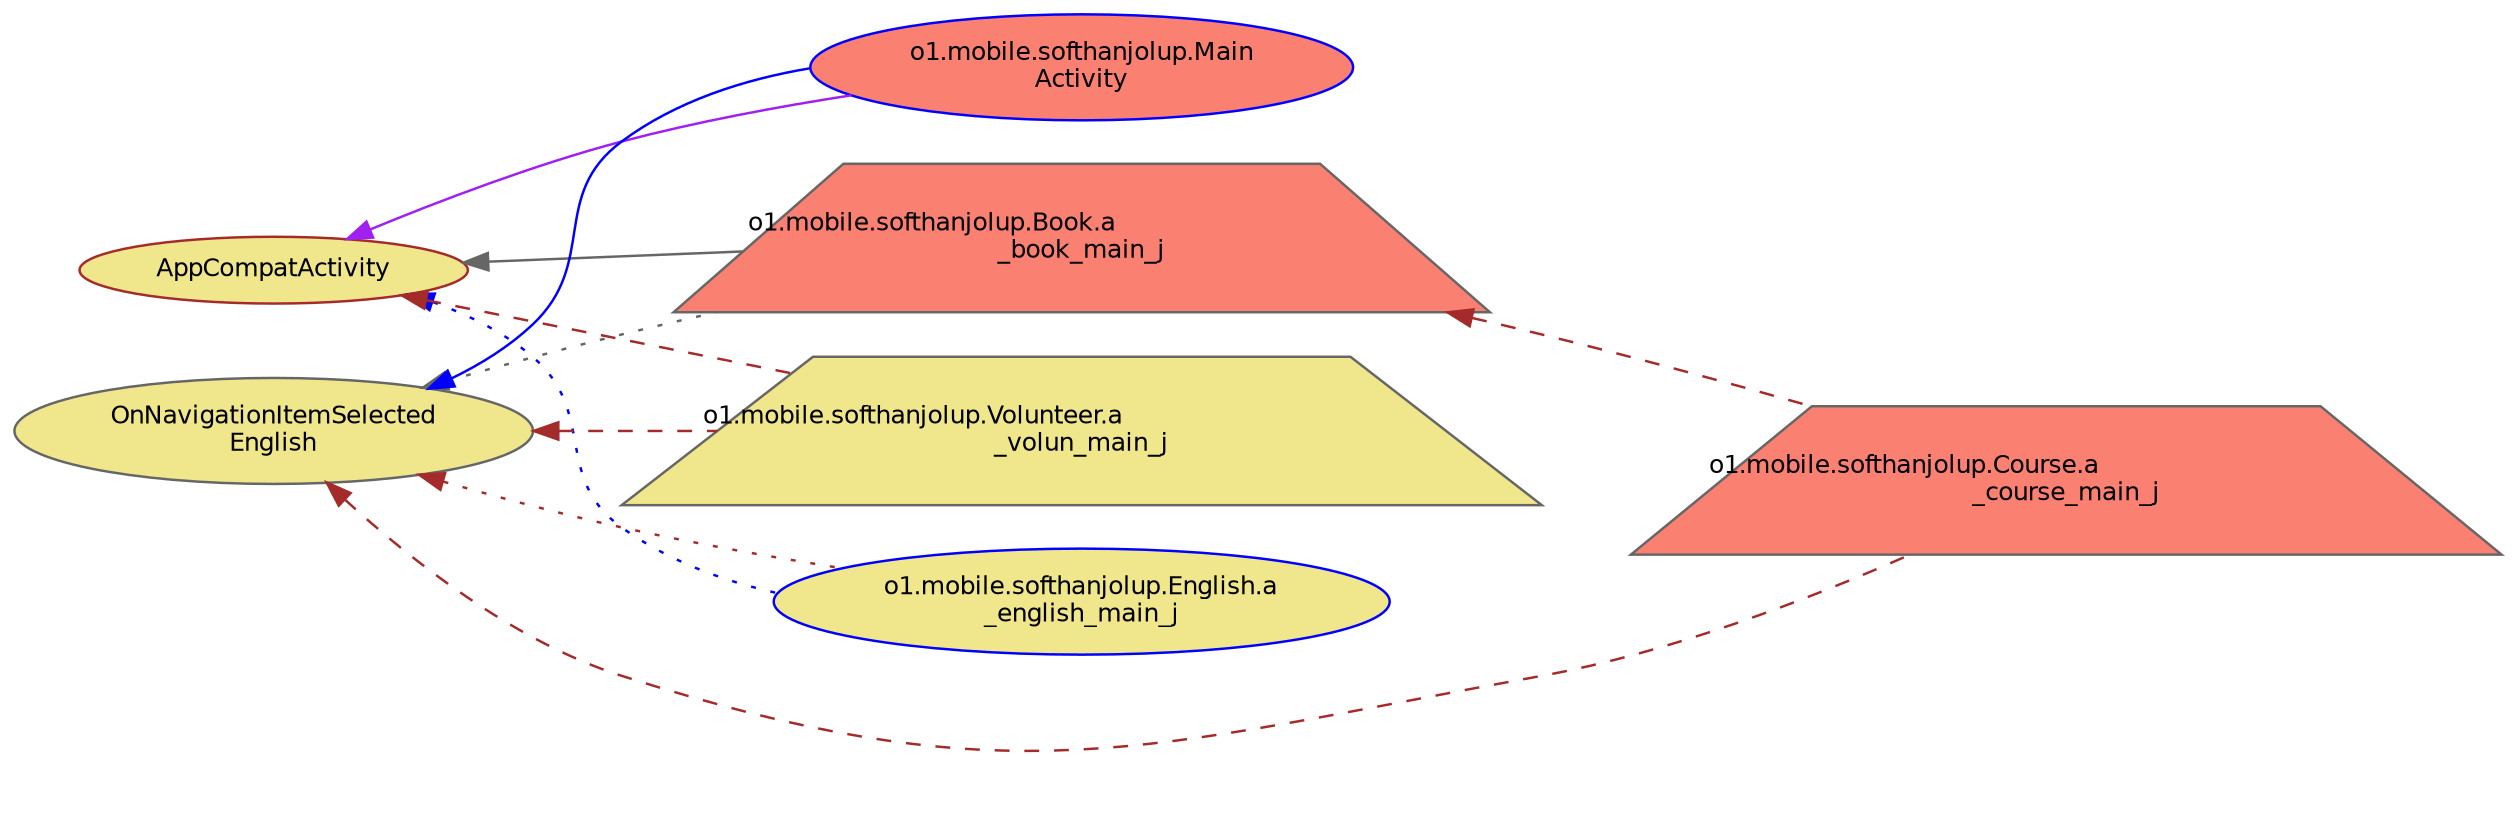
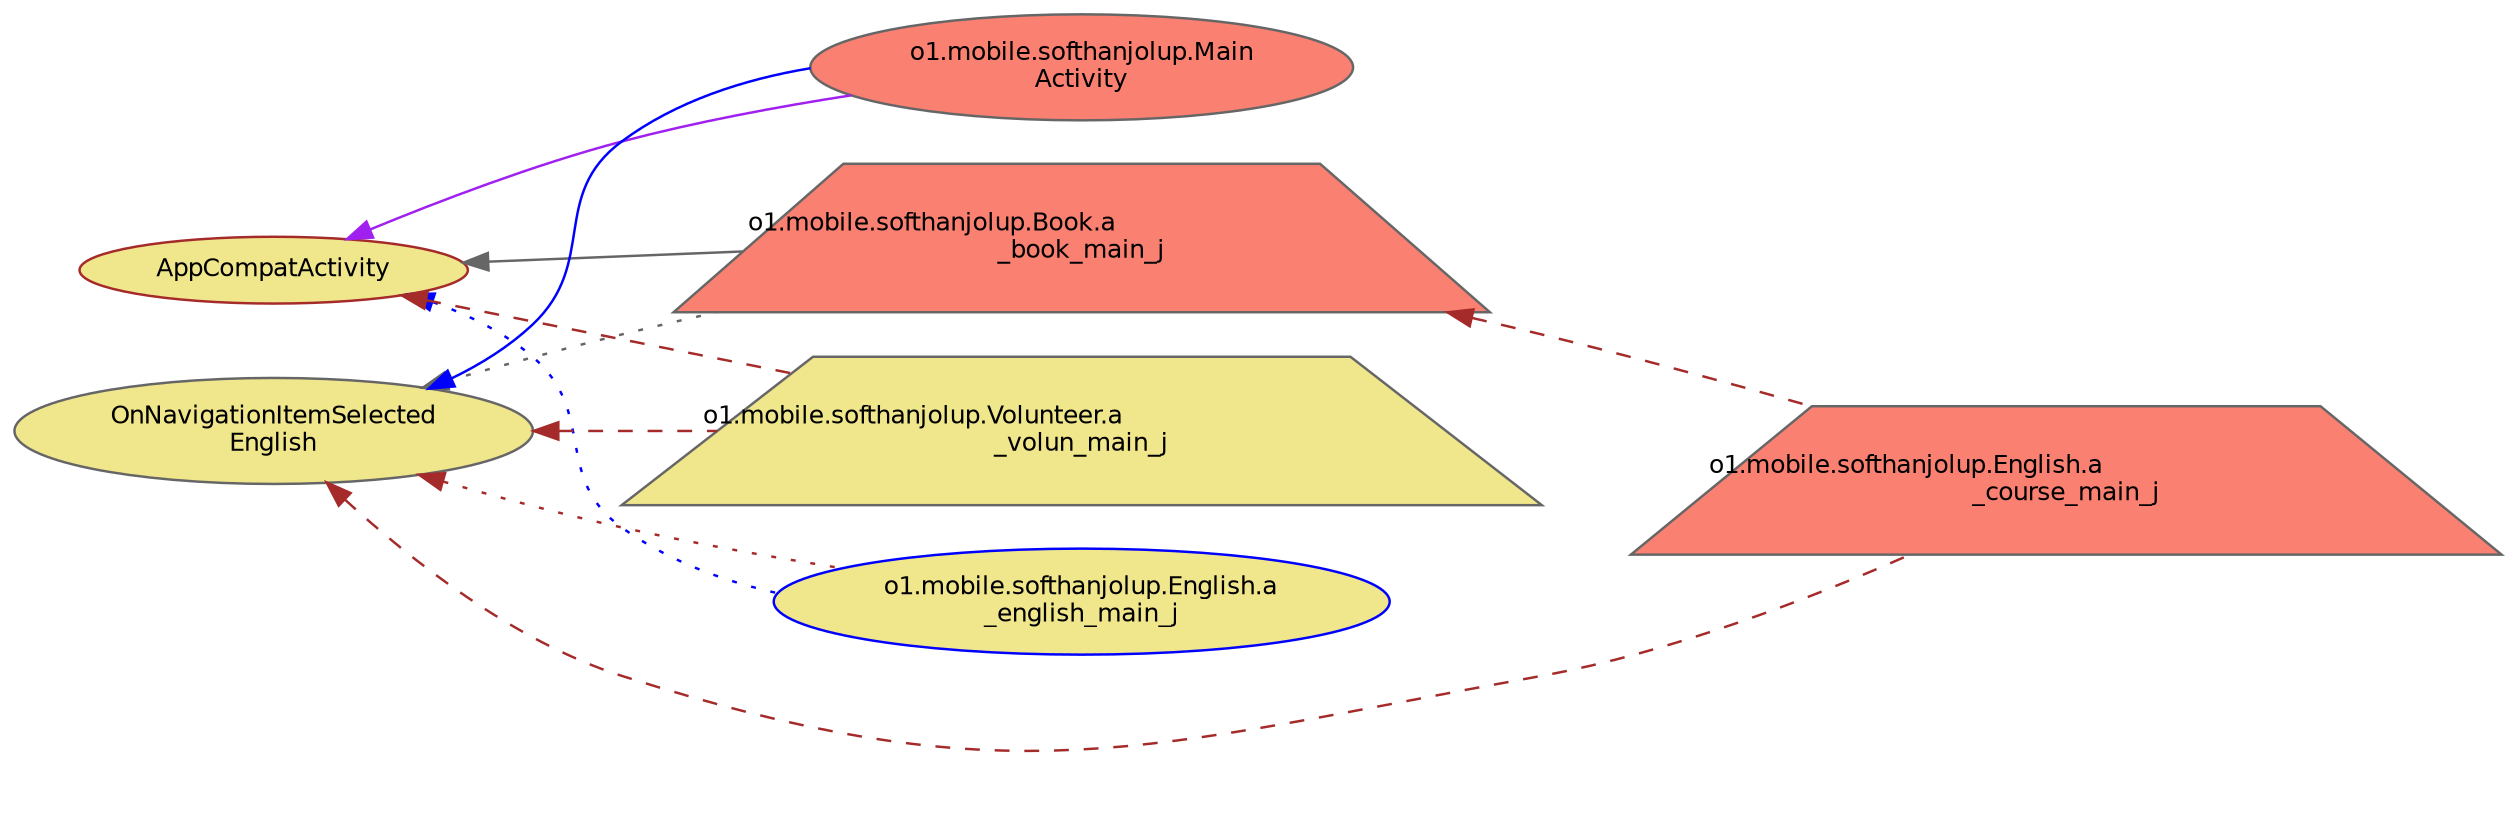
node "o1.mobile.softhanjolup.Main Activity": color blue -> gray40
node "o1.mobile.softhanjolup.Course.a _course_main_j": label "o1.mobile.softhanjolup.Course.a _course_main_j" -> "o1.mobile.softhanjolup.English.a _course_main_j"
